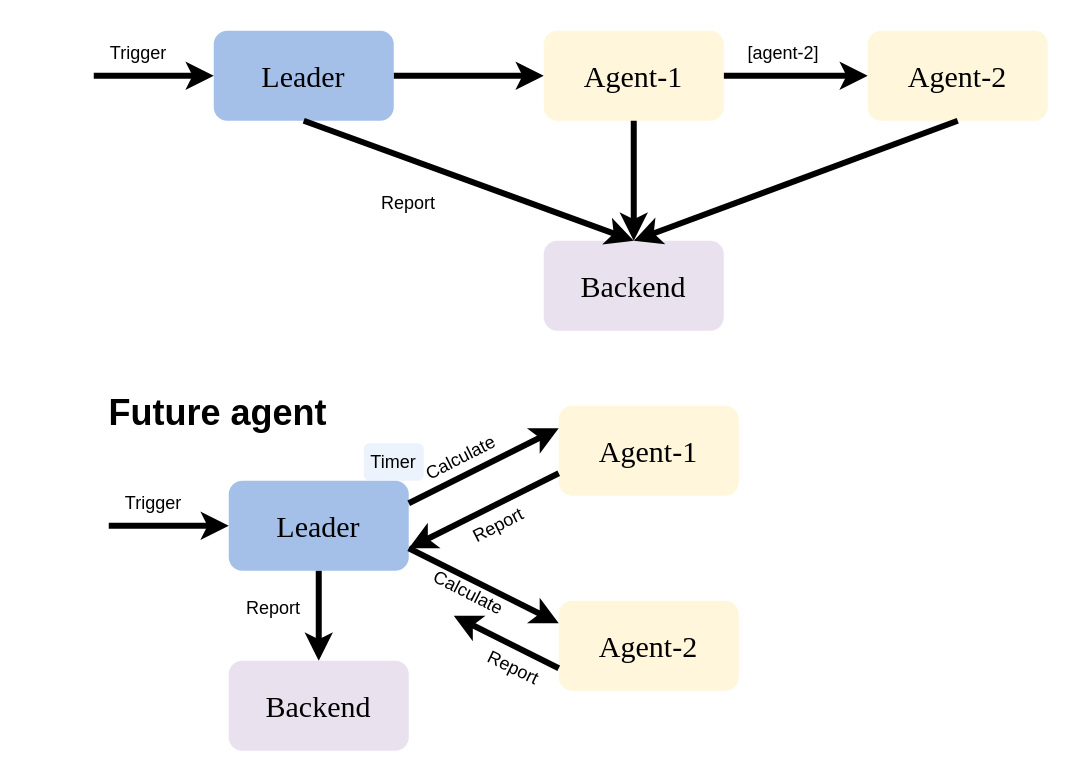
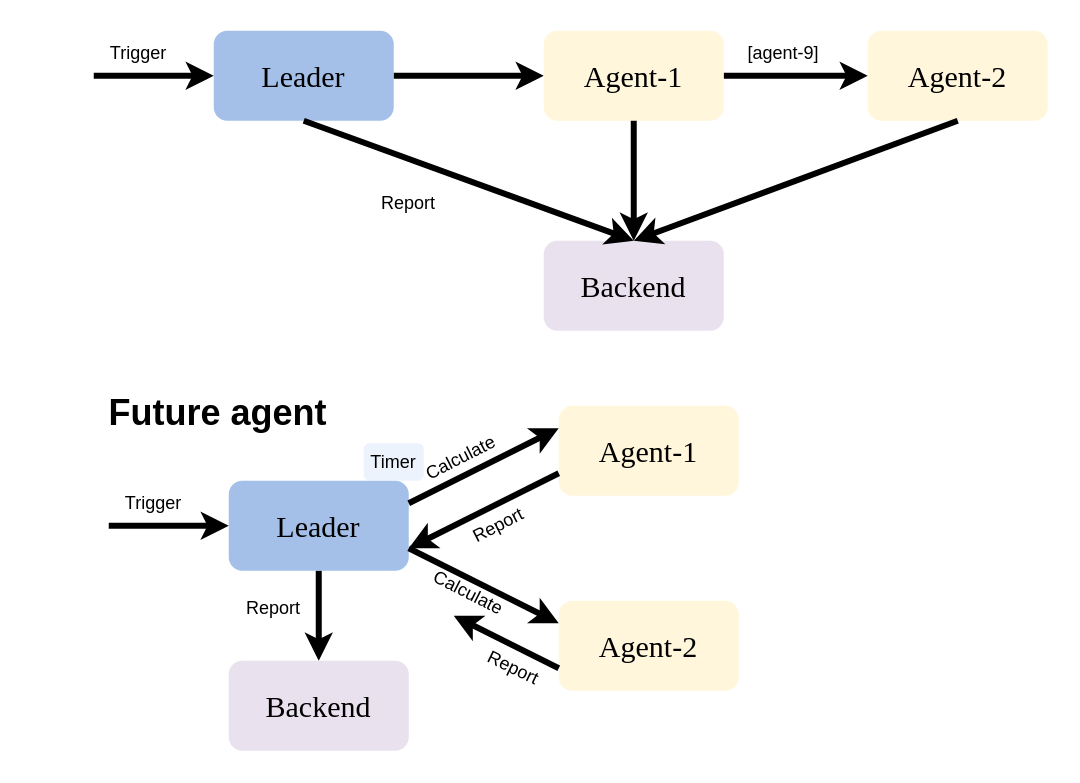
node "[agent-2]": label "[agent-2]" -> "[agent-9]"
